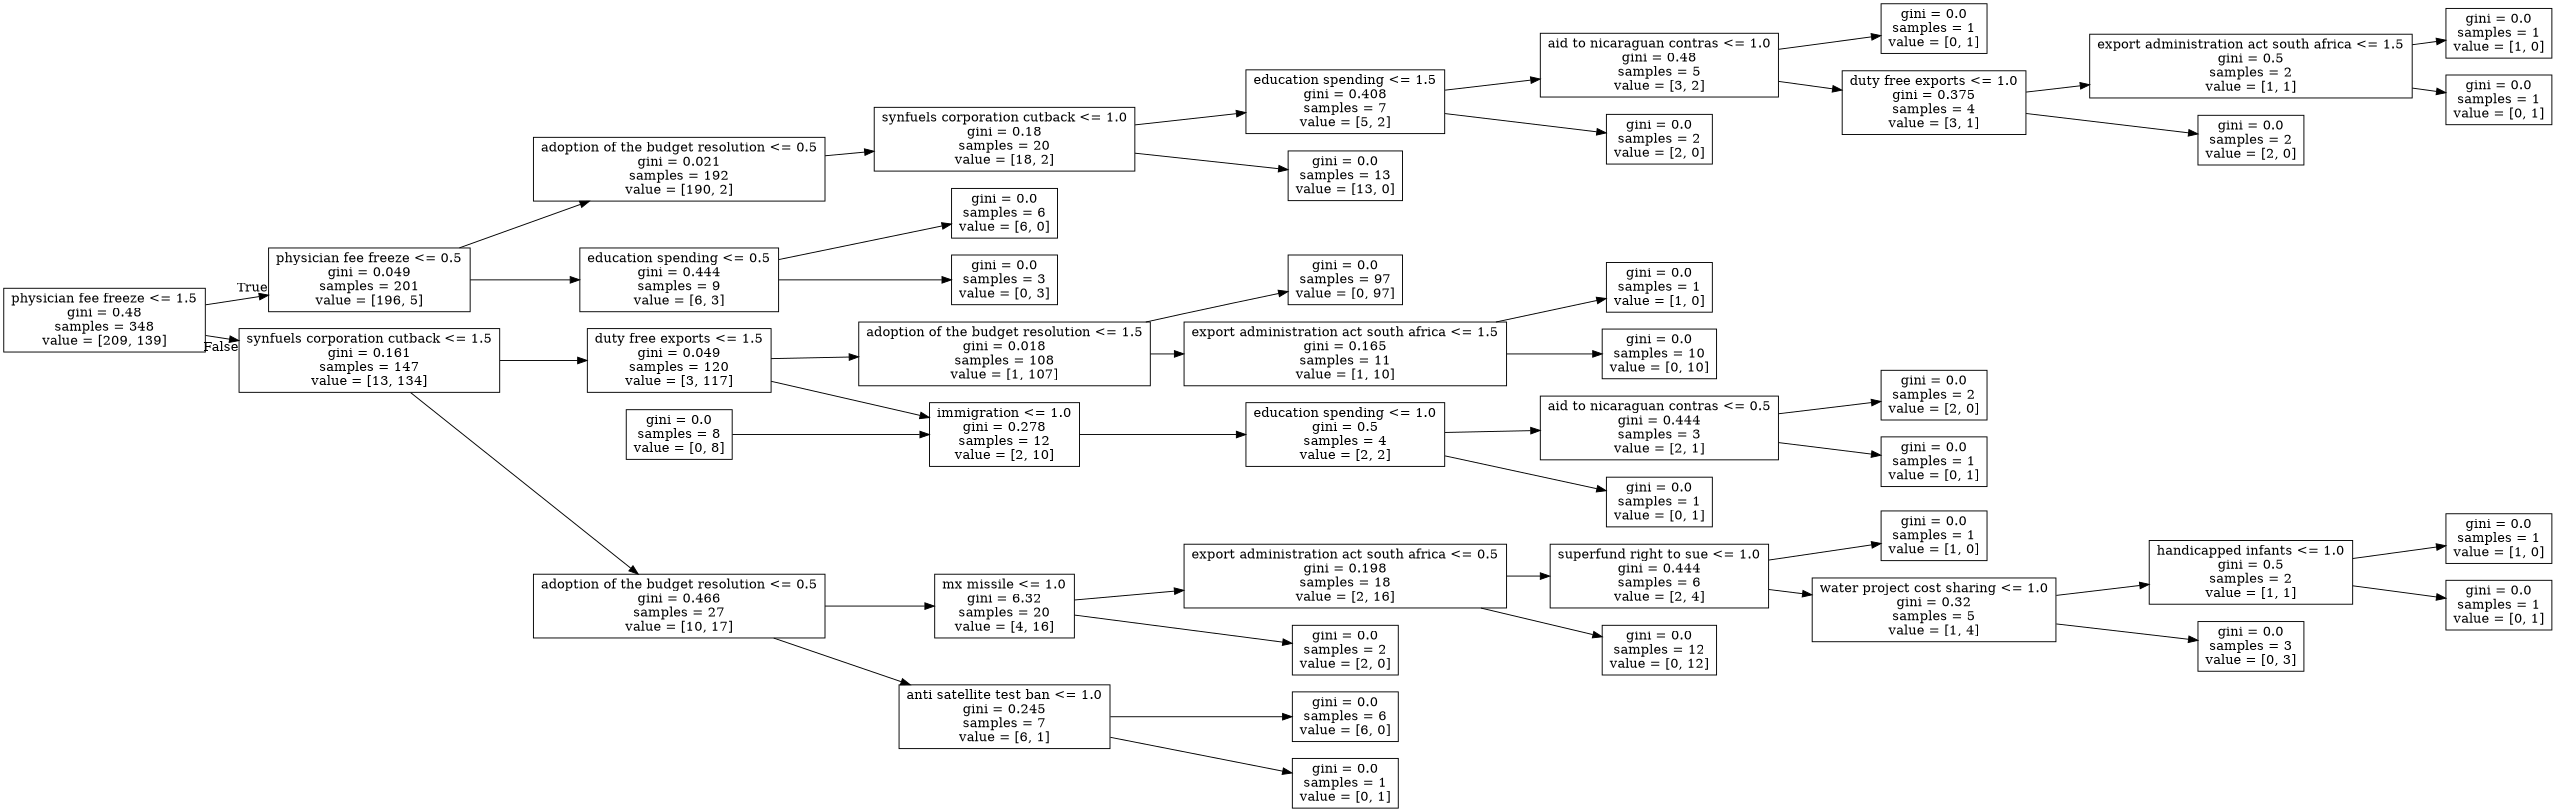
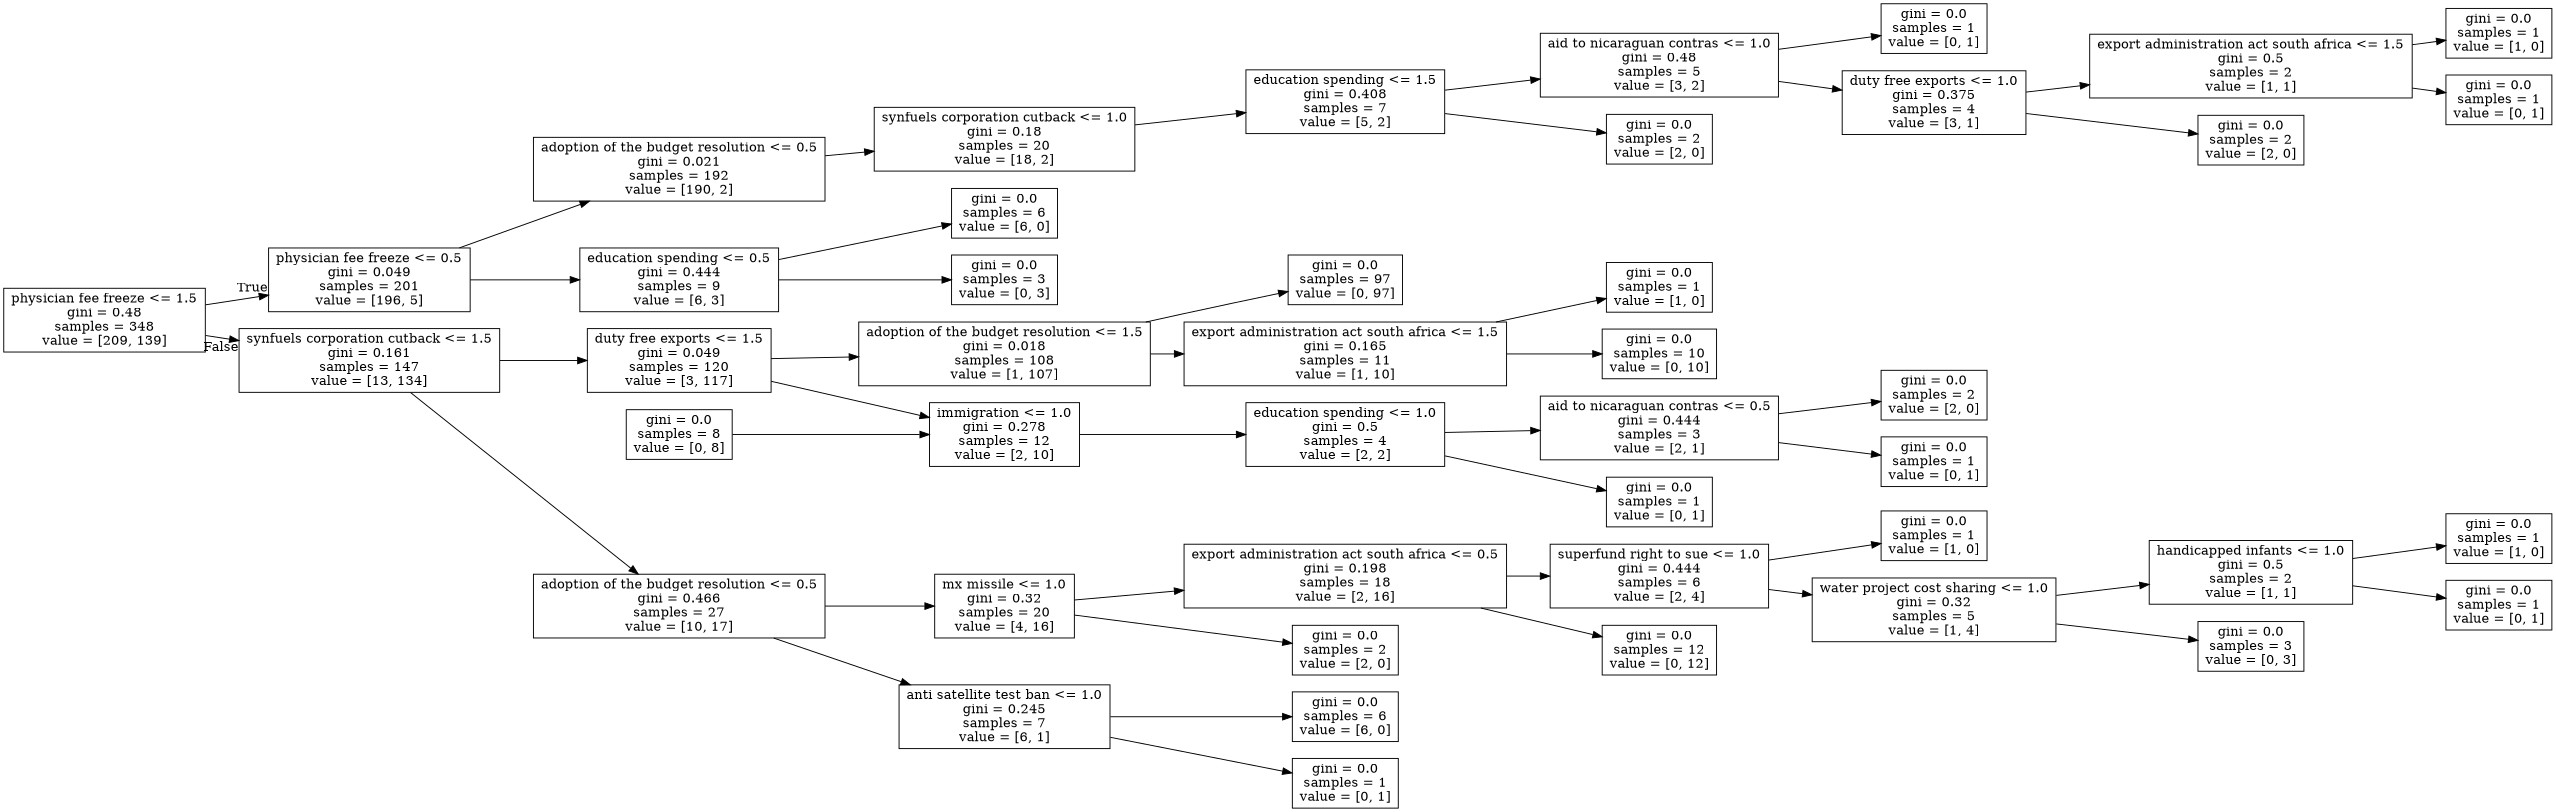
node "gini = 0.0 samples = 13 value = [13, 0]": removed
node "mx missile <= 1.0 gini = 6.32 samples = 20 value = [4, 16]": label "mx missile <= 1.0 gini = 6.32 samples = 20 value = [4, 16]" -> "mx missile <= 1.0 gini = 0.32 samples = 20 value = [4, 16]"
